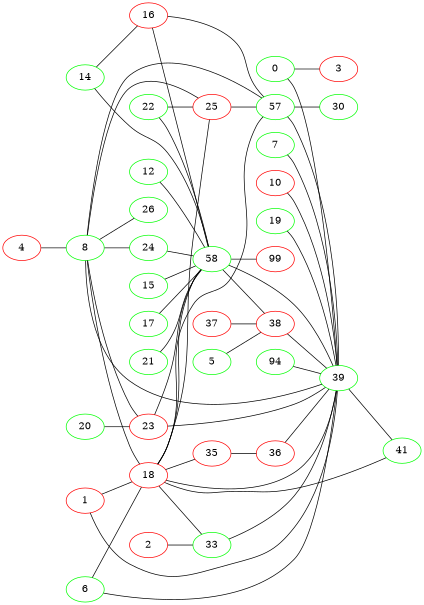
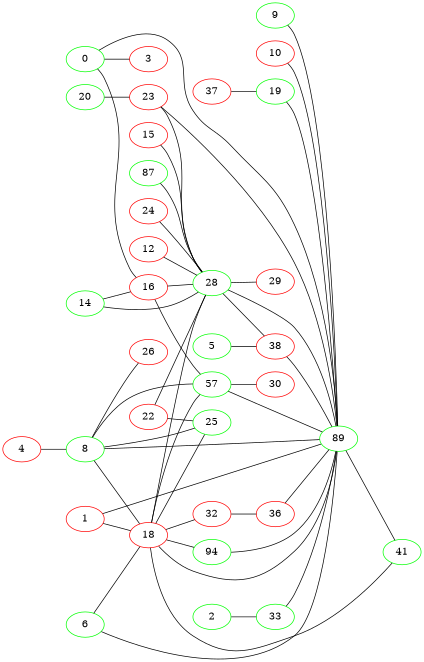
node "22": color green -> red
node "25": color red -> green
edge "25" -- "57": removed
node "30": color green -> red
node "7": label "7" -> "9"
node "12": color green -> red
edge "0" -- "16": added
node "26": color green -> red
edge "8" -- "24": removed
node "24": color green -> red
node "58": label "58" -> "28"
node "99": label "99" -> "29"
node "15": color green -> red
node "17": label "17" -> "87"
edge "37" -- "38": now "37" -- "19"
edge "8" -- "23": removed
node "21": removed
node "39": label "39" -> "89"
node "35": label "35" -> "32"
edge "18" -- "33": now "18" -- "94"
node "2": color red -> green
